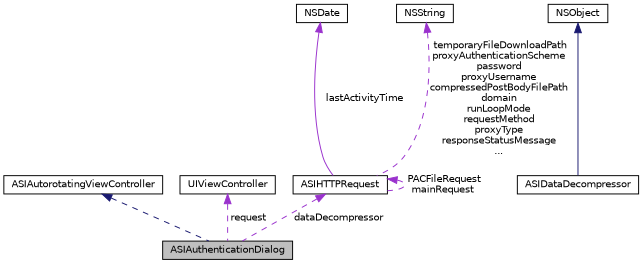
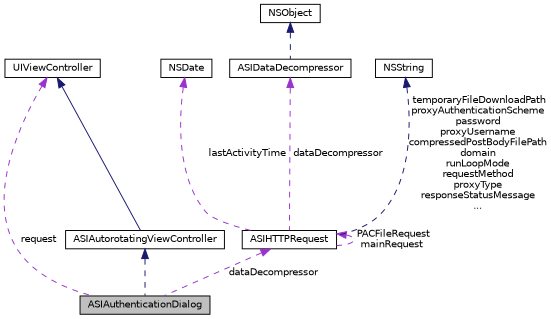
edge "ASIDataDecompressor" -> "NSObject": style solid -> dashed
edge "ASIHTTPRequest" -> "NSDate": style solid -> dashed
edge "ASIHTTPRequest" -> "NSString": color darkorchid3 -> midnightblue
edge "ASIAutorotatingViewController" -> "UIViewController": added
edge "ASIHTTPRequest" -> "ASIDataDecompressor": added, label "dataDecompressor"
